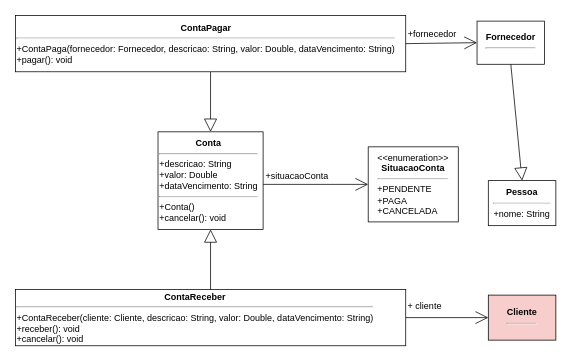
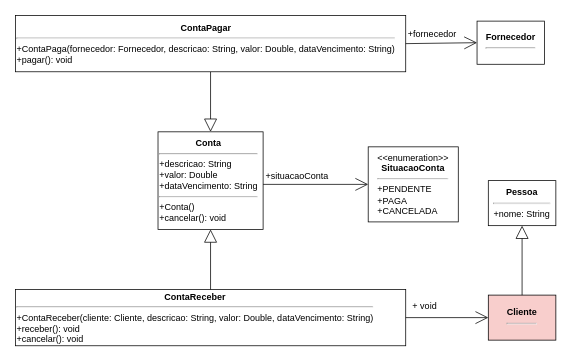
edge "Fornecedor" -> "Pessoa +nome: String": removed
edge "Cliente" -> "Pessoa +nome: String": added
node "+ cliente": label "+ cliente" -> "+ void"
